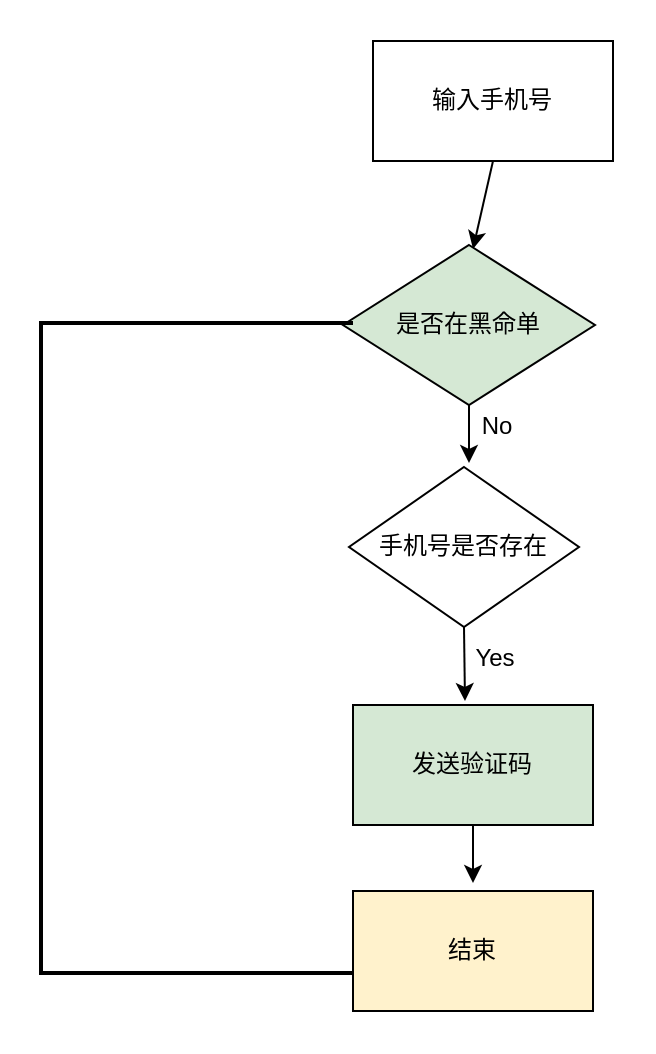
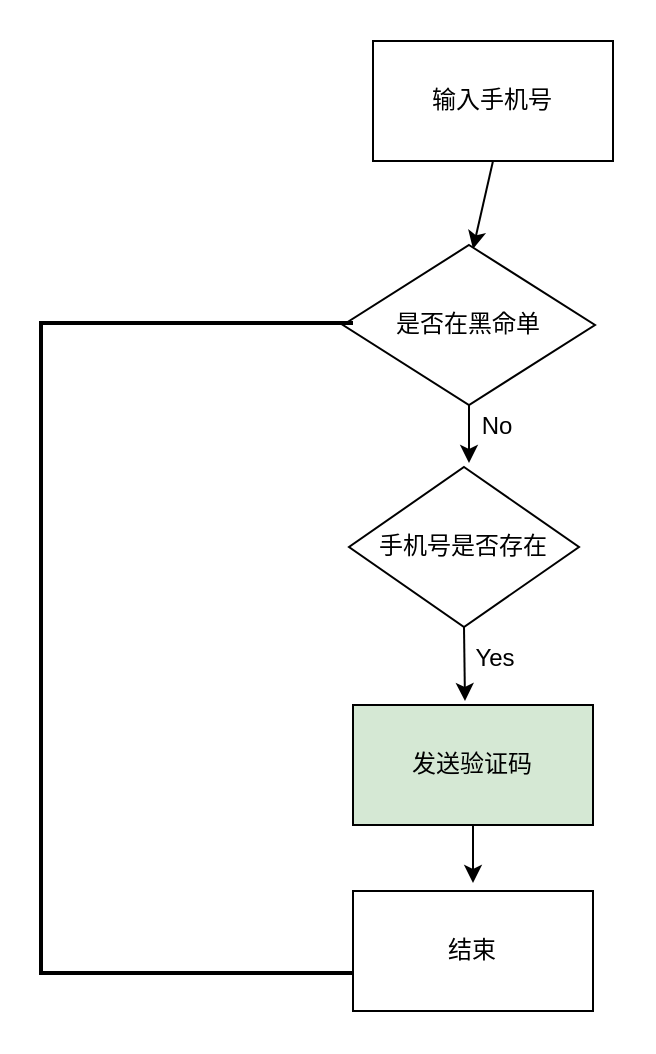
node "是否在黑命单": fillcolor #d5e8d4 -> #ffffff
node "结束": fillcolor #fff2cc -> #ffffff
